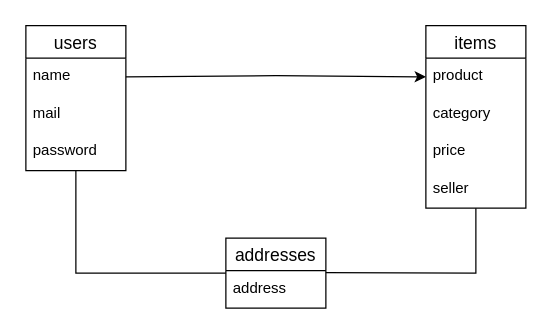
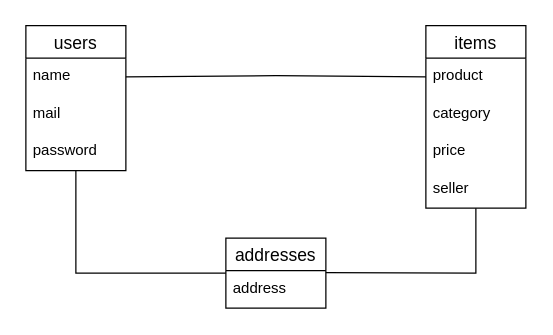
edge "name" -> "product": arrowhead classic -> none
